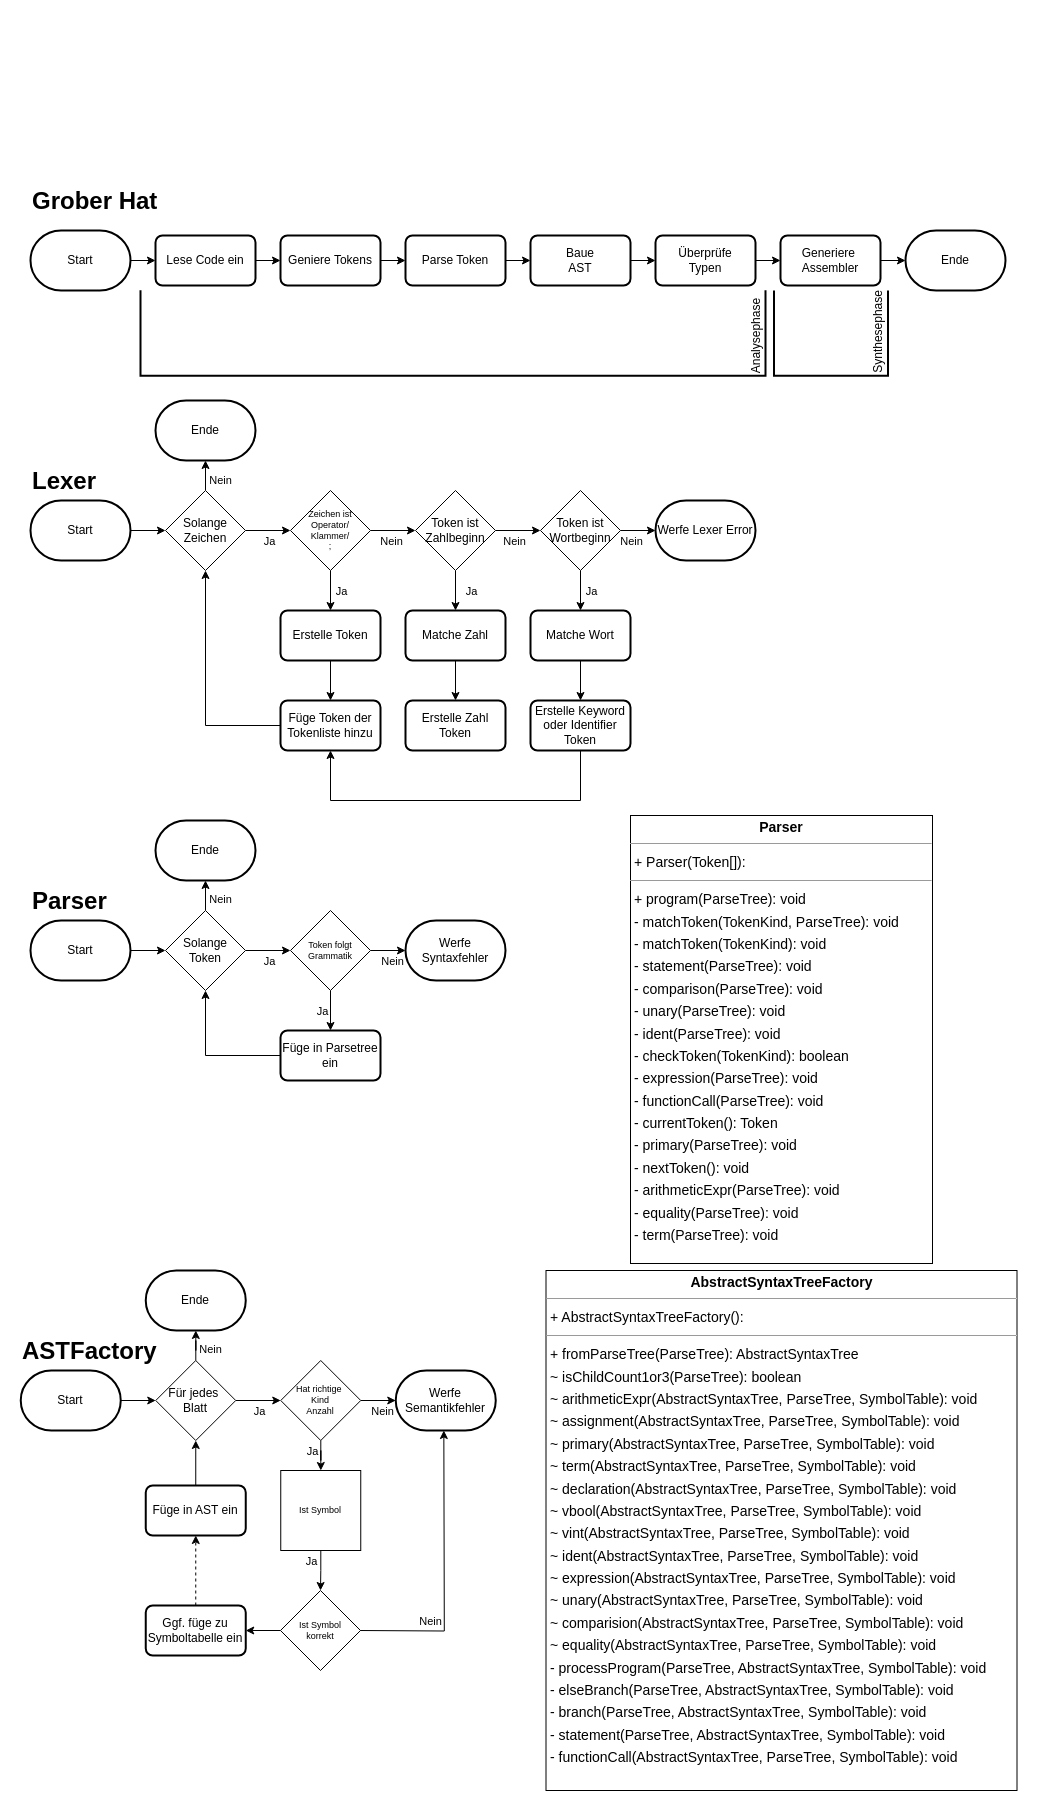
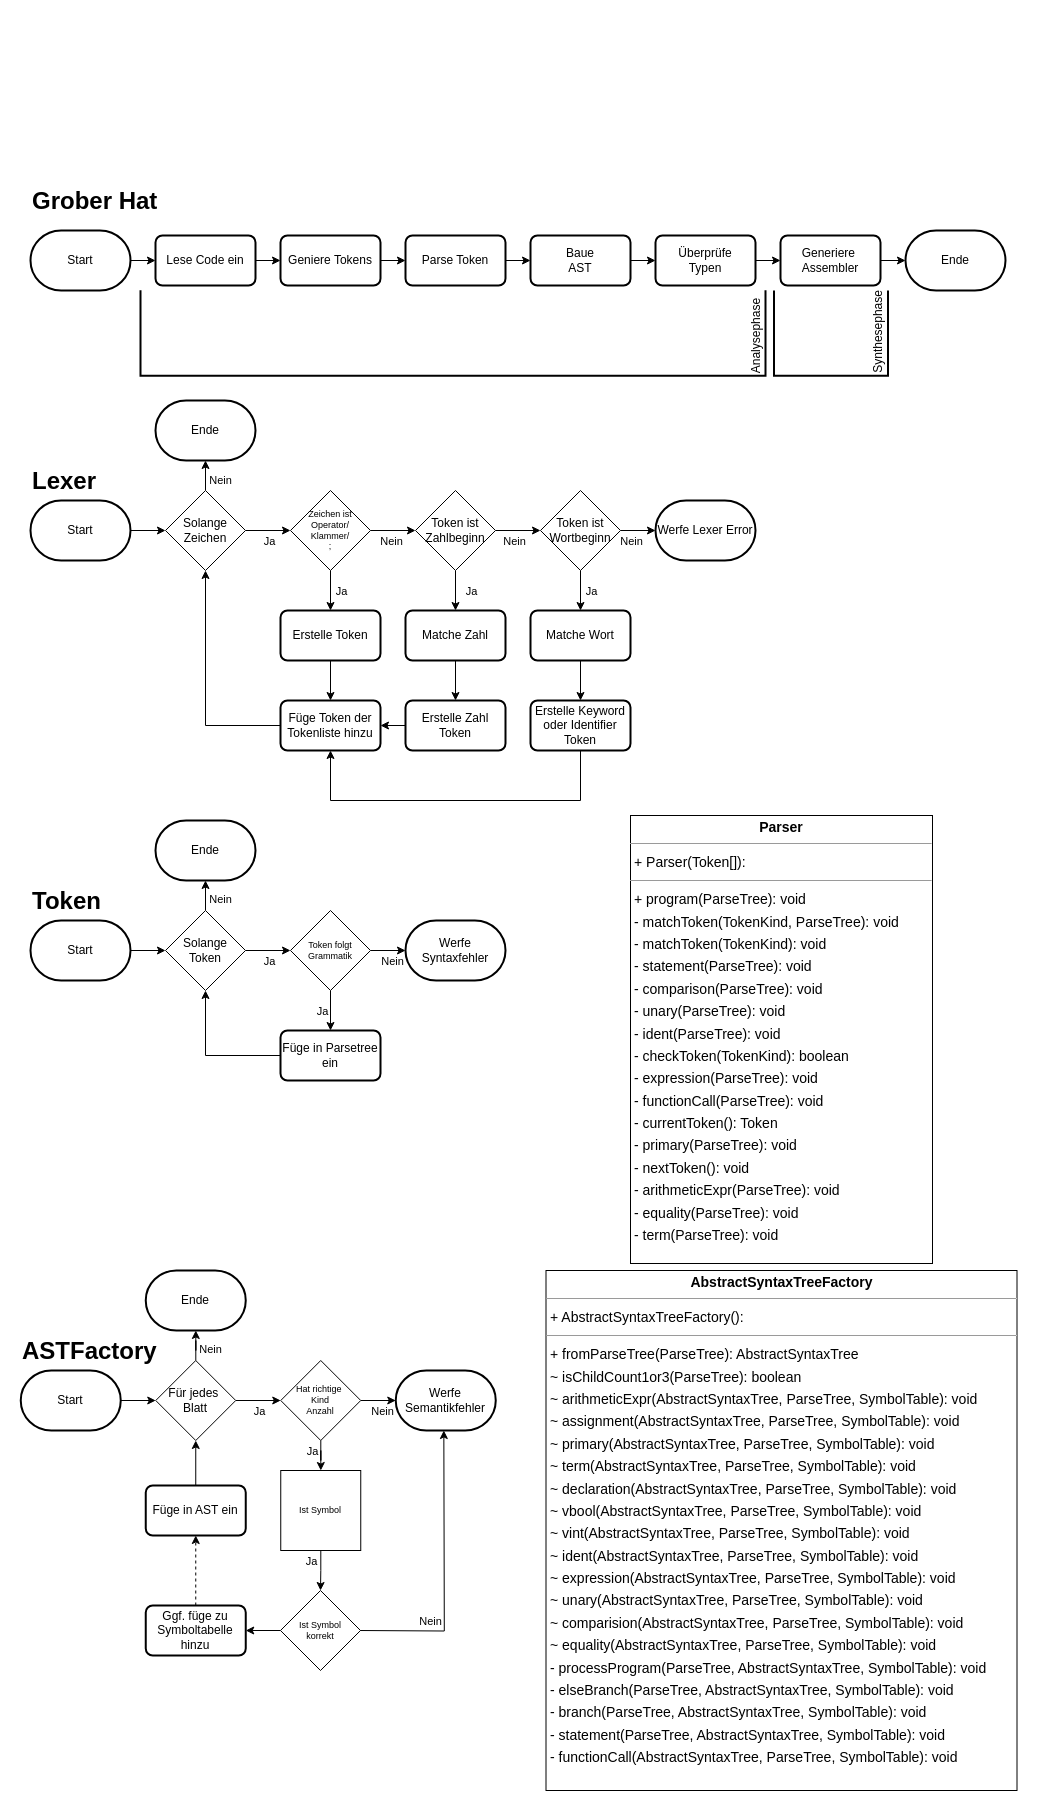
edge "Erstelle Zahl Token" -> "Füge Token der Tokenliste hinzu": added
node "Parser": label "Parser" -> "Token"
node "Ggf. füge zu Symboltabelle ein": label "Ggf. füge zu Symboltabelle ein" -> "Ggf. füge zu Symboltabelle hinzu"
